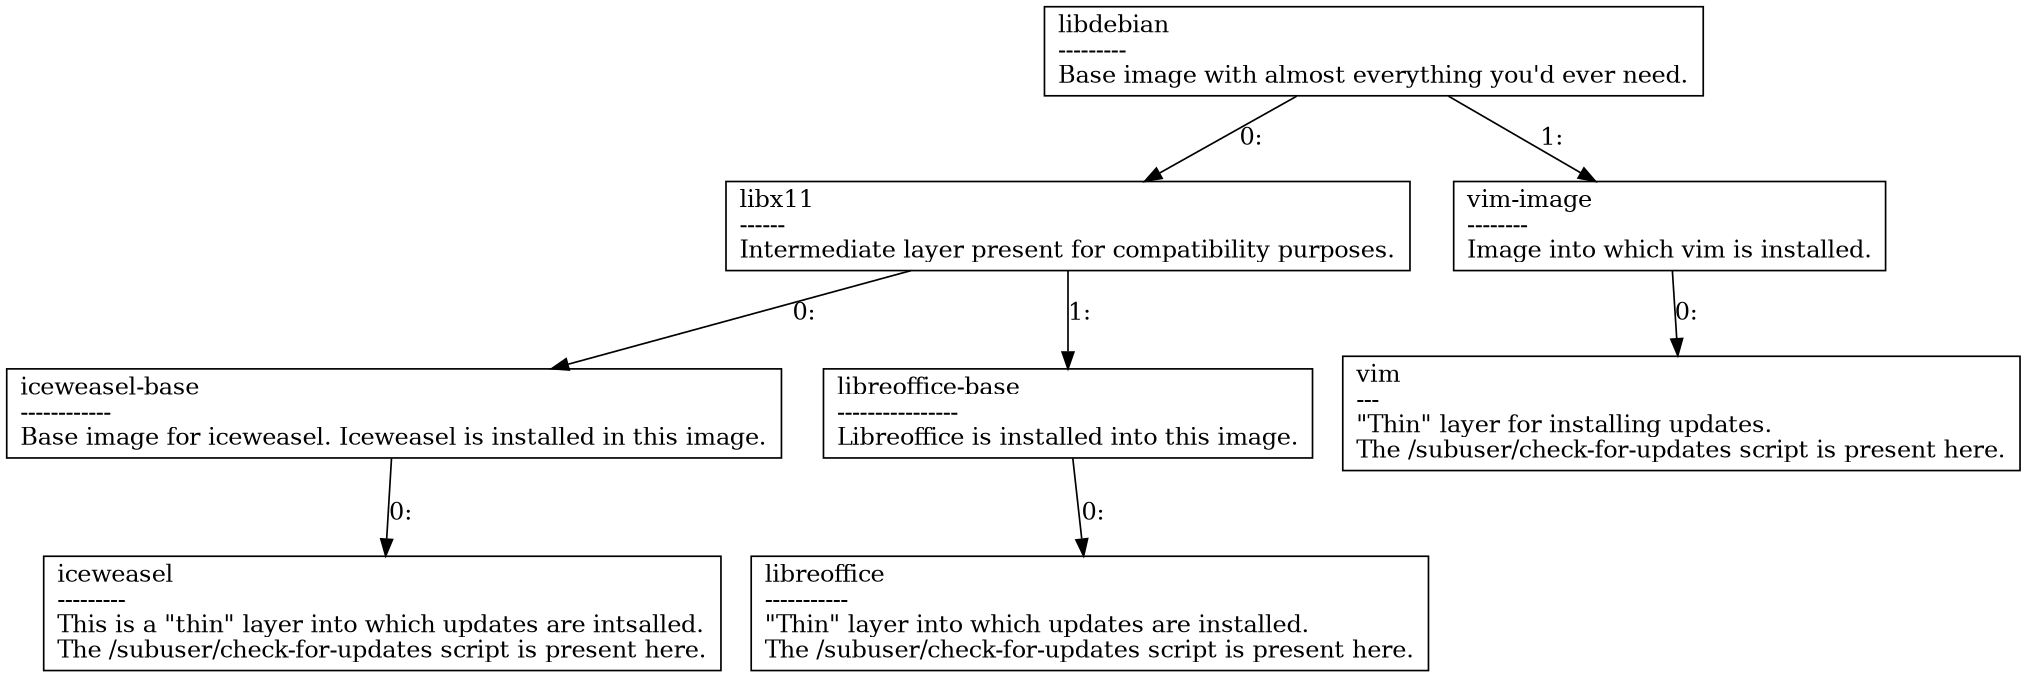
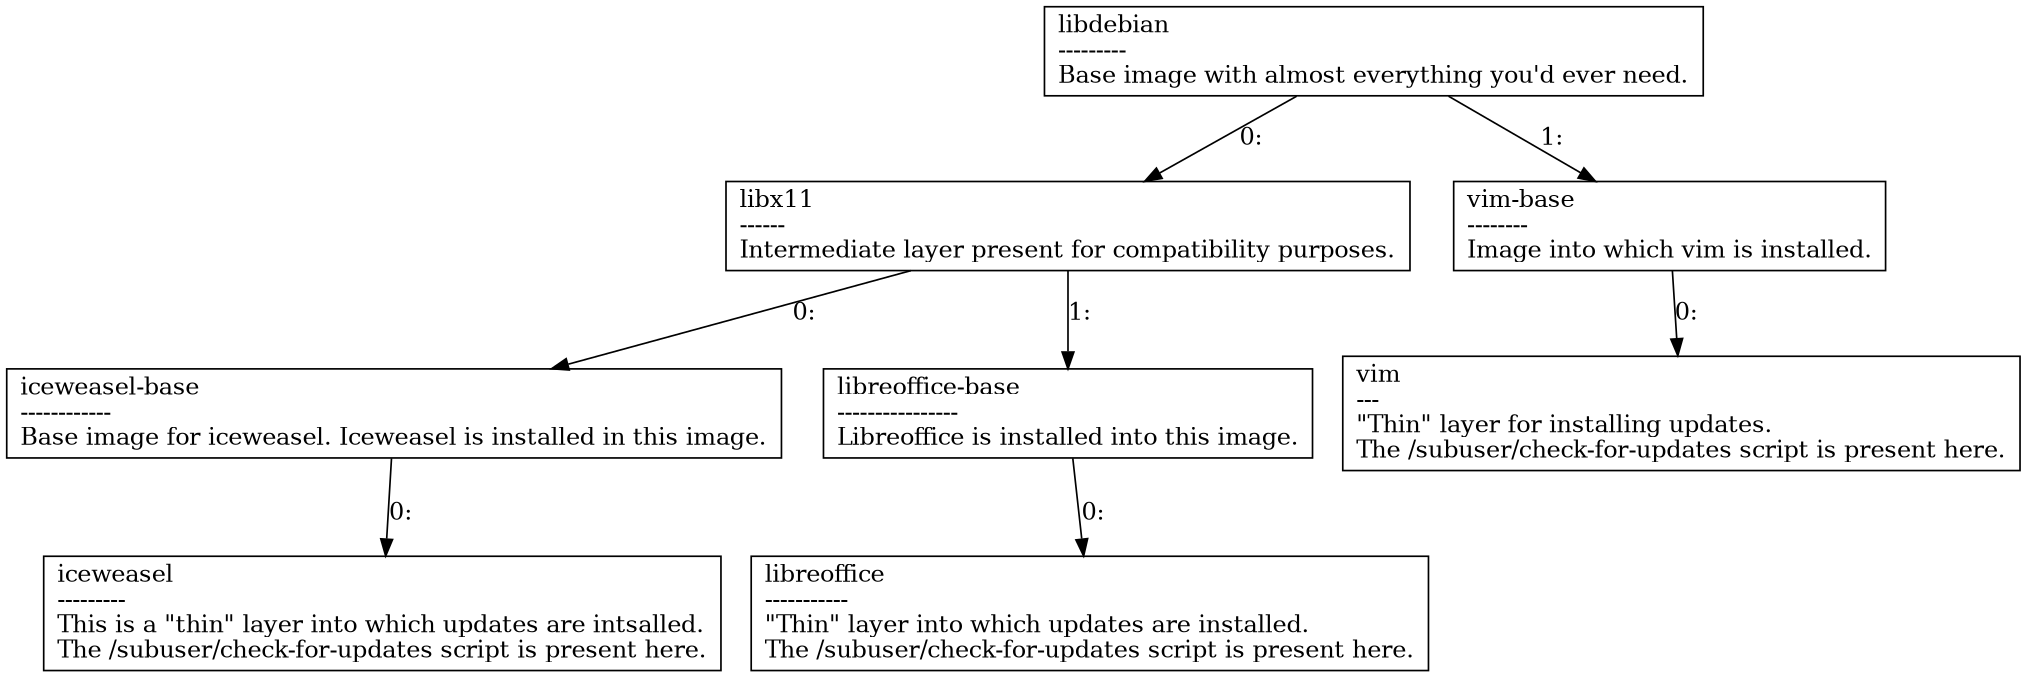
node "vim-image -------- Image into which vim is installed.": label "vim-image -------- Image into which vim is installed." -> "vim-base -------- Image into which vim is installed."
